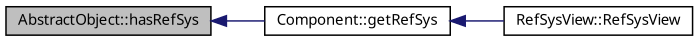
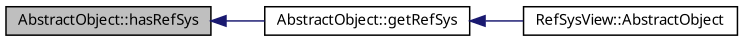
node "Component::getRefSys": label "Component::getRefSys" -> "AbstractObject::getRefSys"
node "RefSysView::RefSysView": label "RefSysView::RefSysView" -> "RefSysView::AbstractObject"
